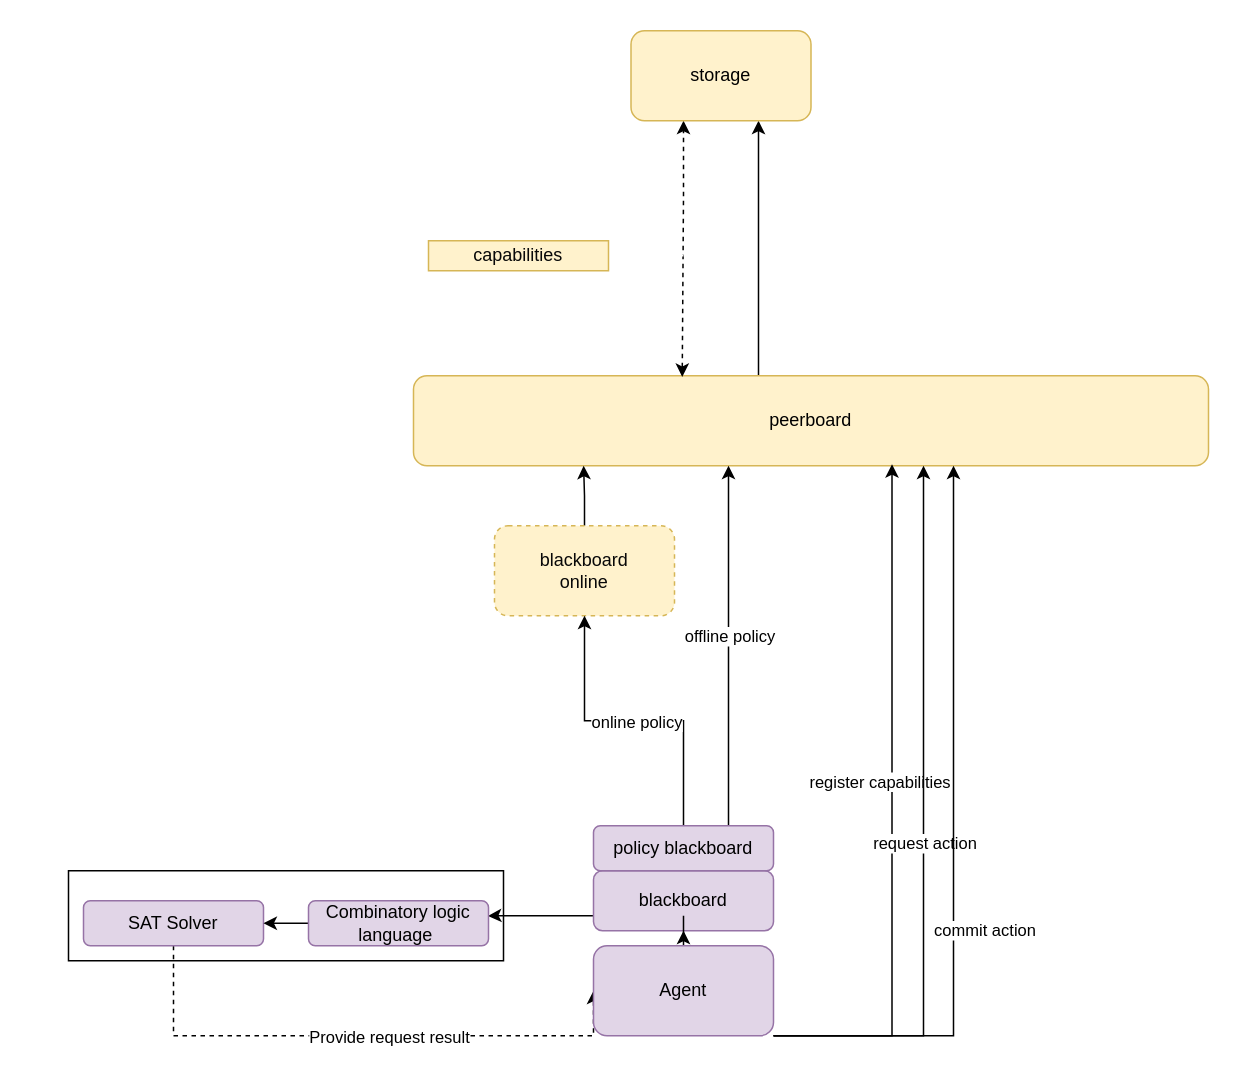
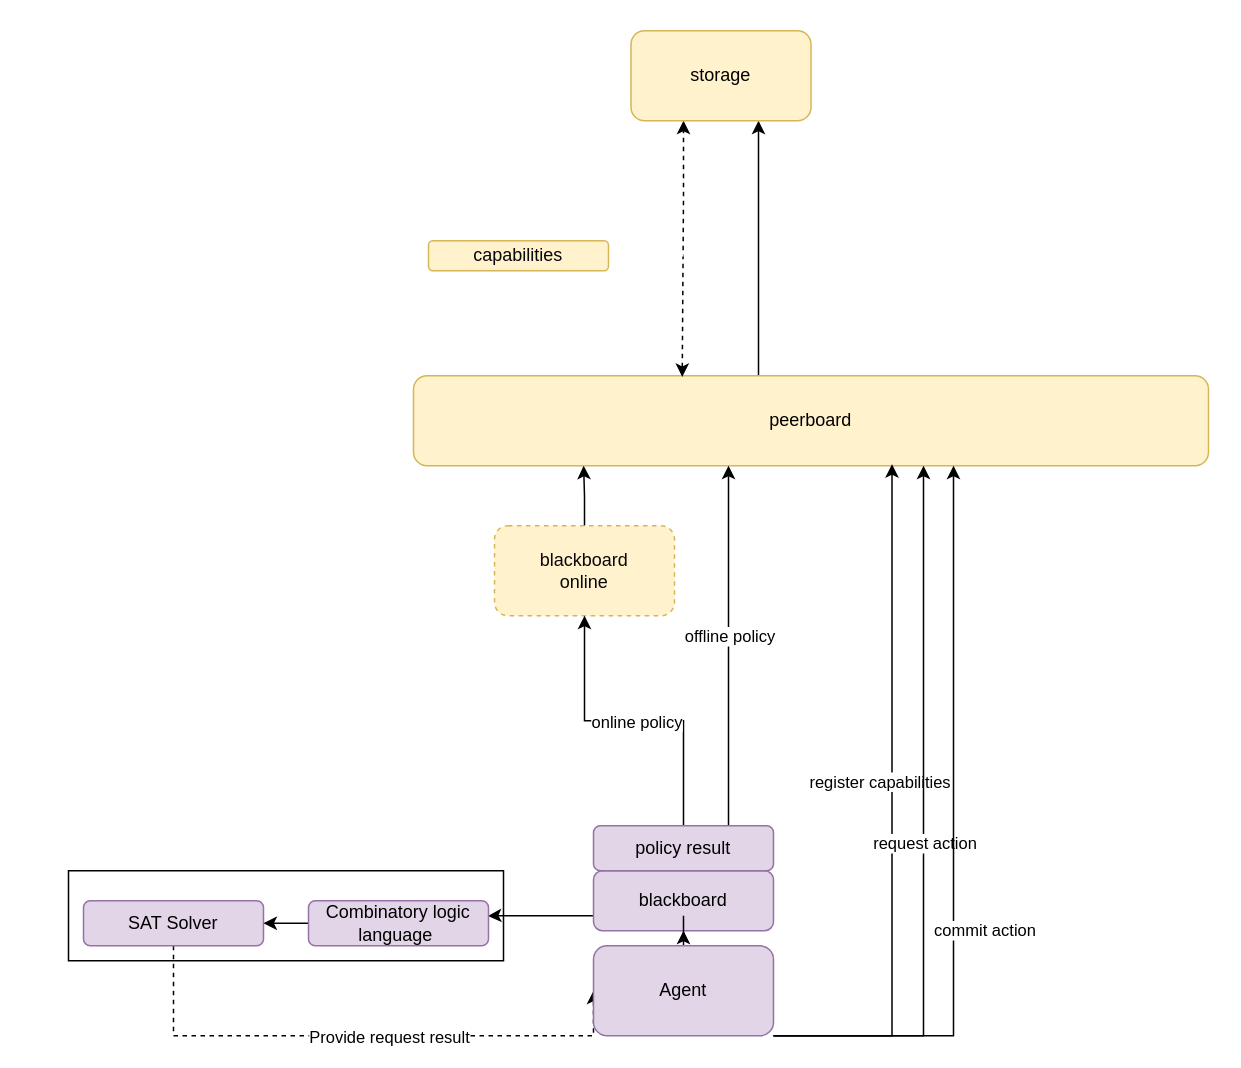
node "capabilities": shape rectangle -> rounded rectangle
node "policy blackboard": label "policy blackboard" -> "policy result"
